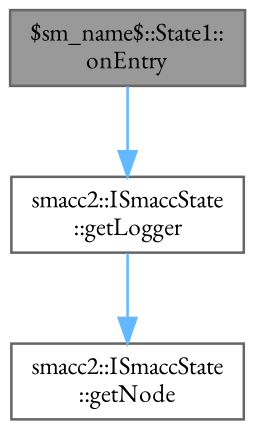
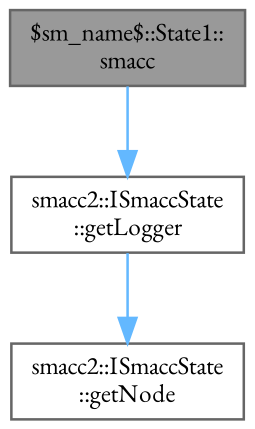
node "$sm_name$::State1:: onEntry": label "$sm_name$::State1:: onEntry" -> "$sm_name$::State1:: smacc"
